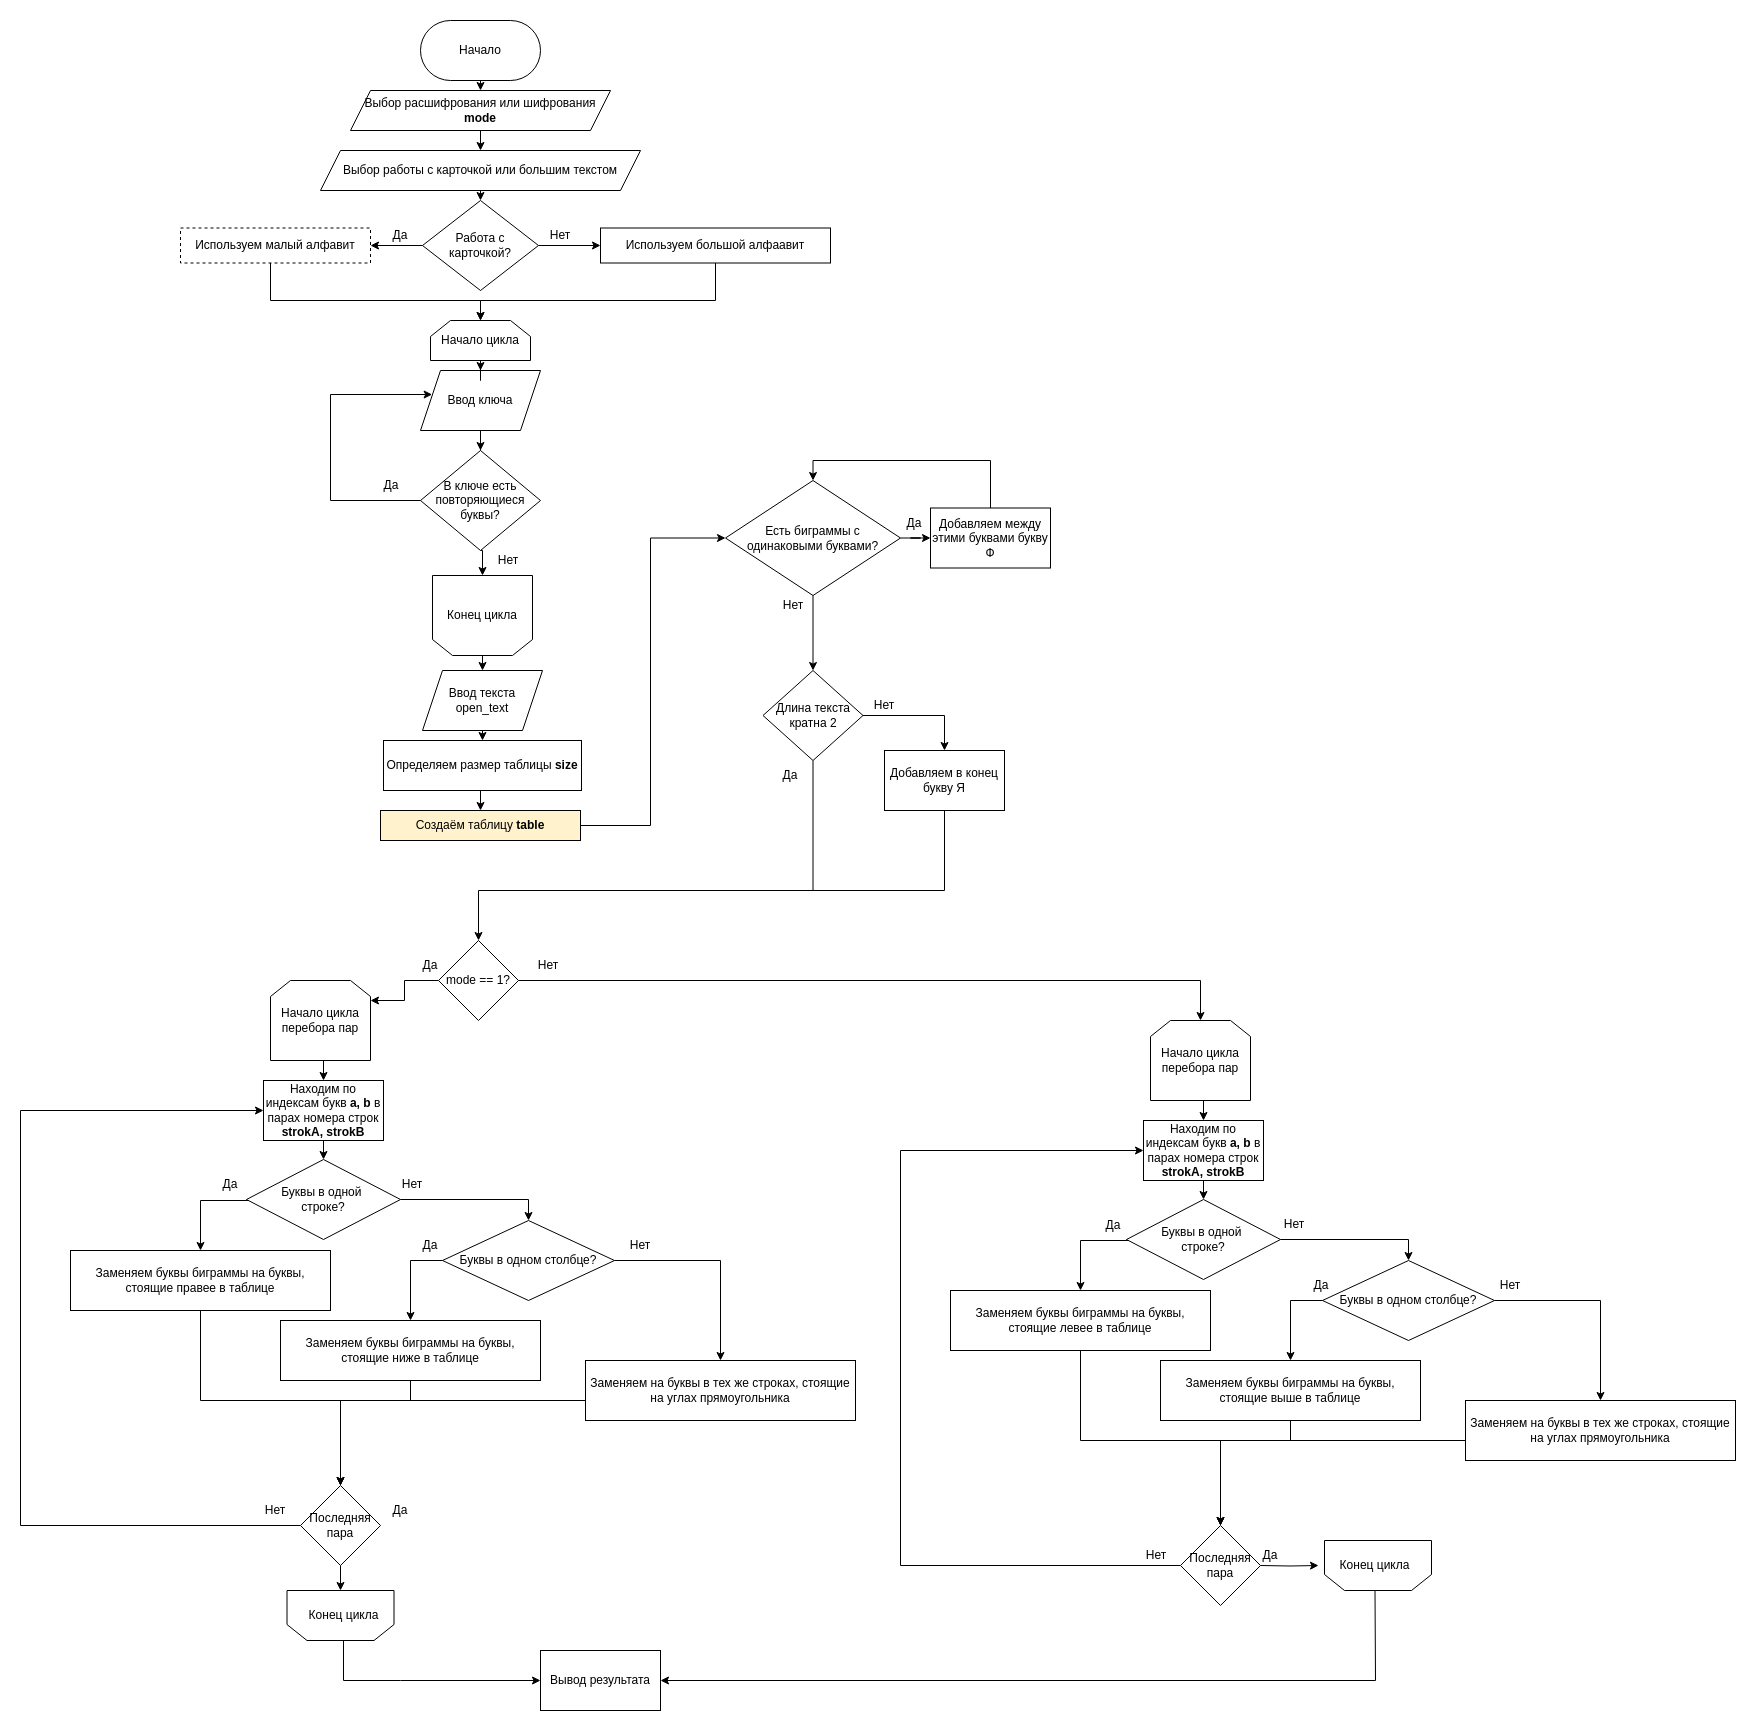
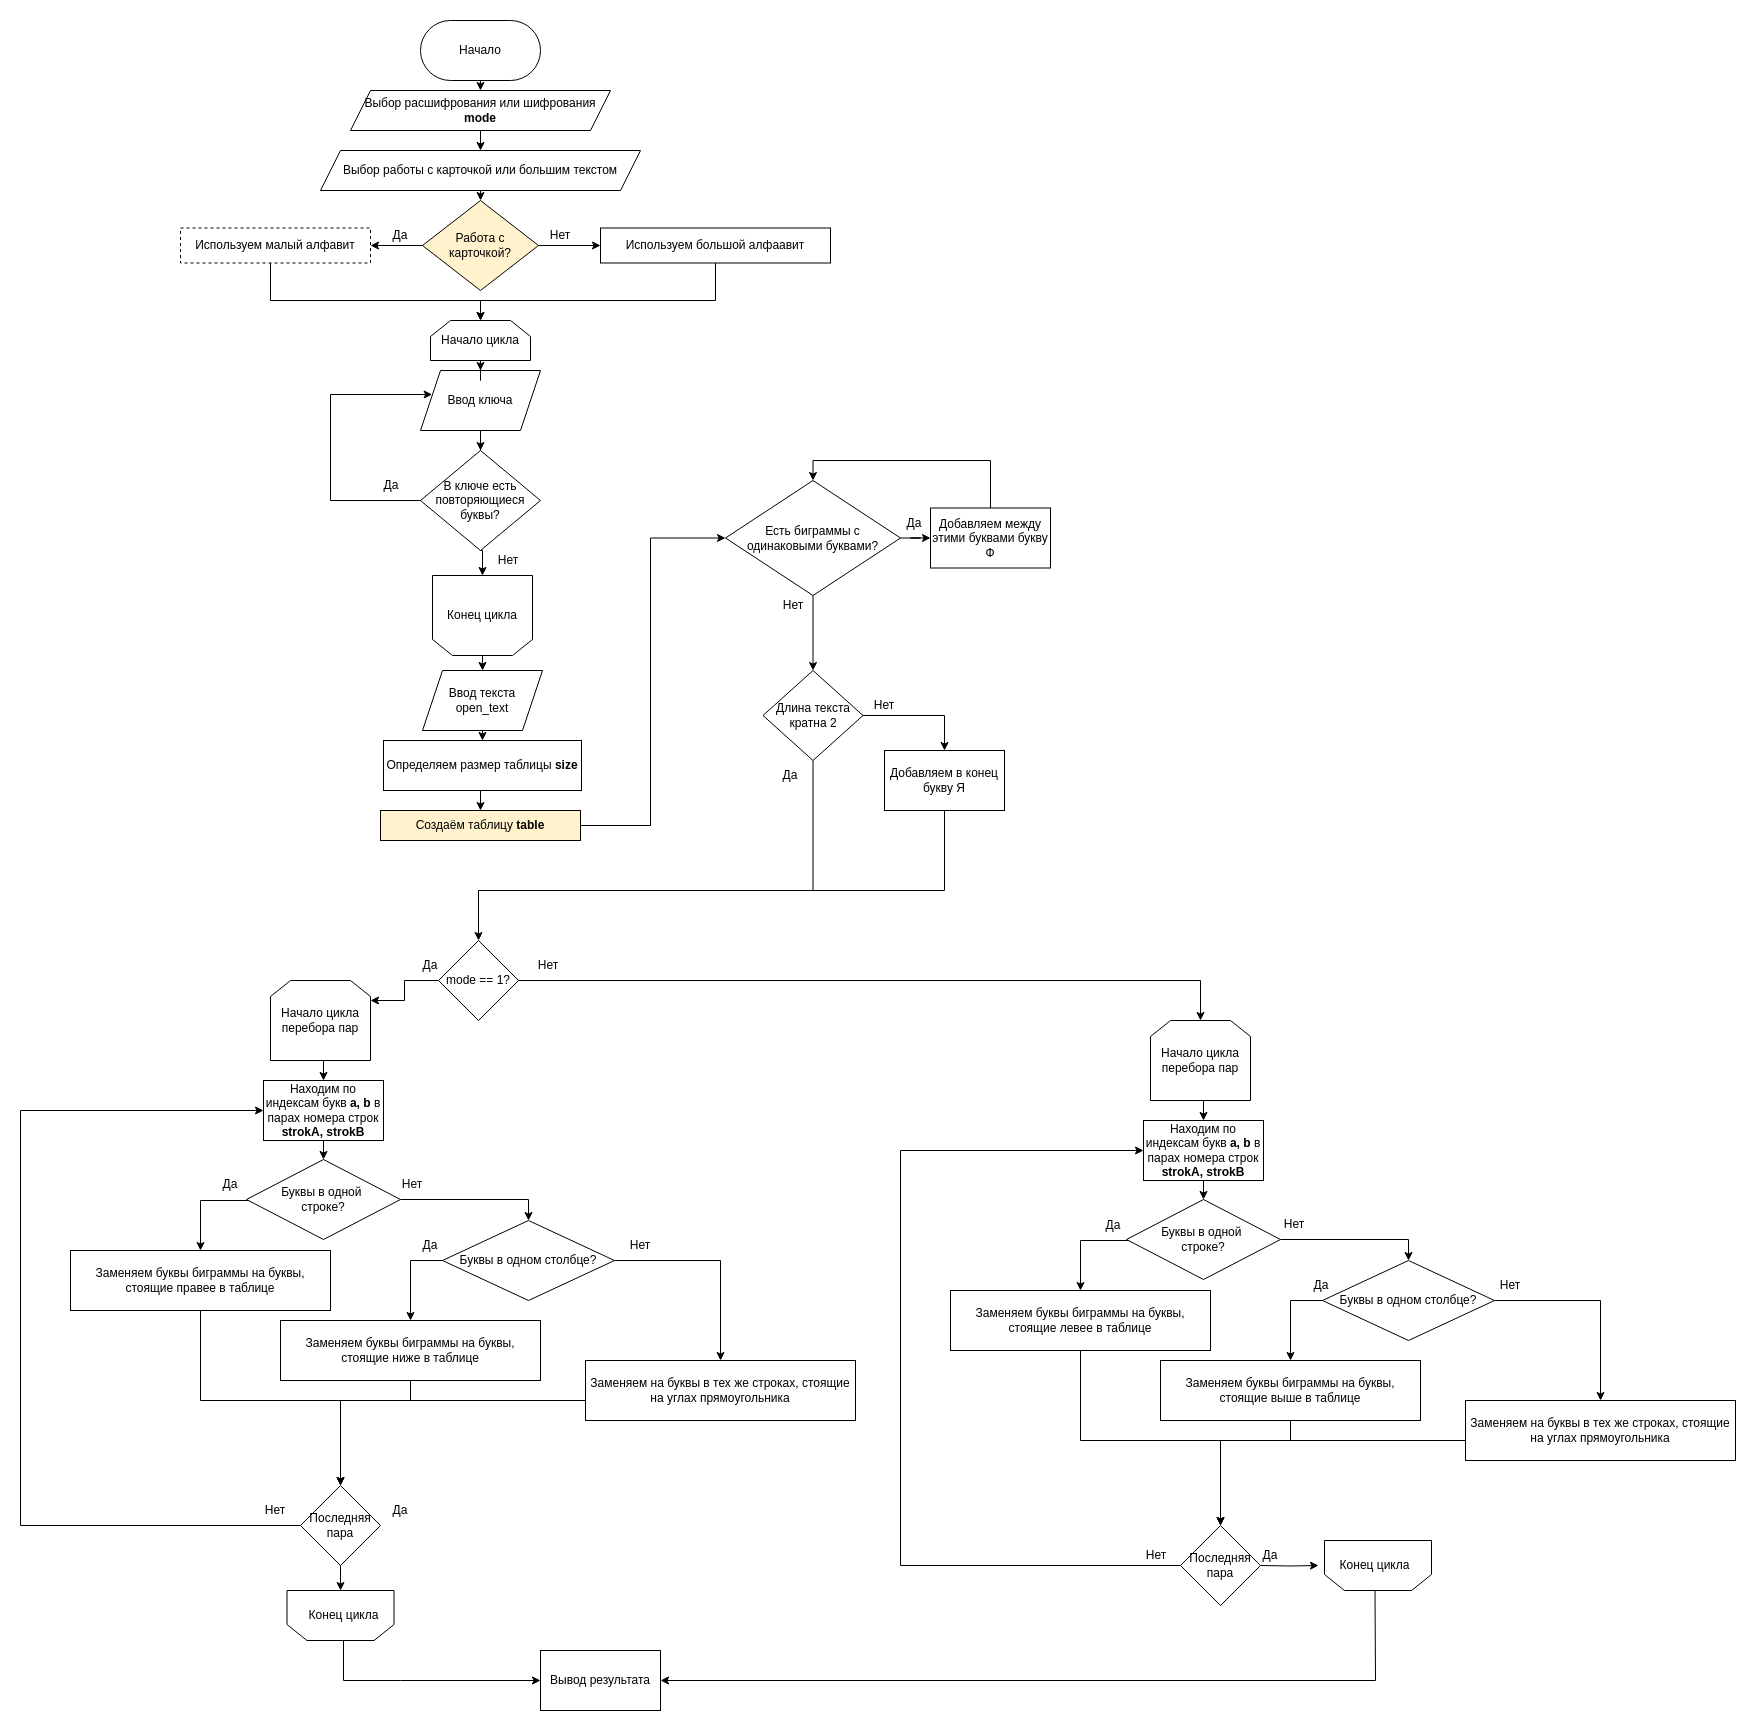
node "Работа с карточкой?": fillcolor #ffffff -> #fff2cc
